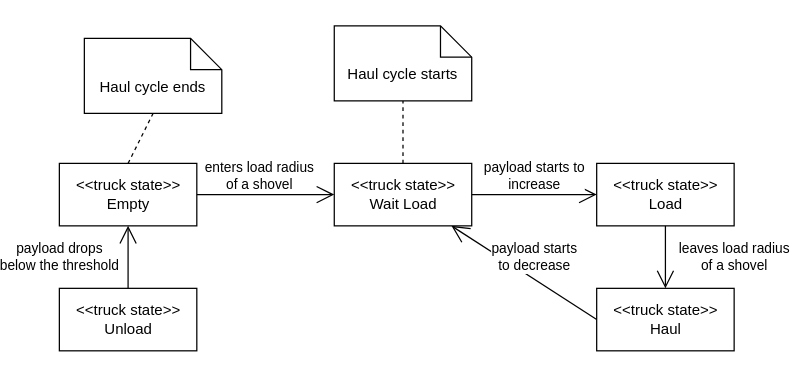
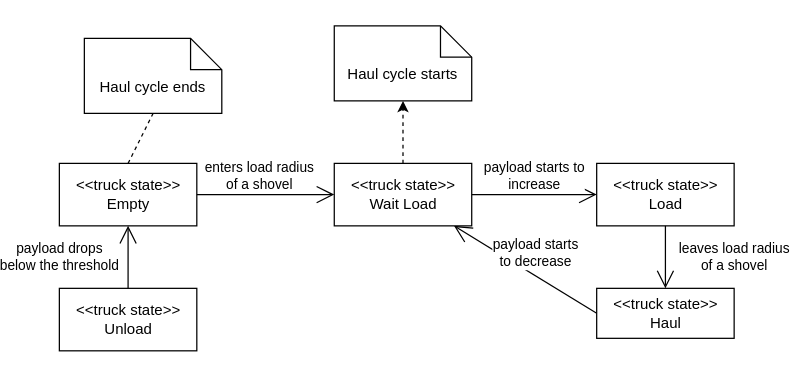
edge "Haul cycle starts" -- "<<truck state>> Wait Load": arrowhead none -> classic
node "<<truck state>> Haul": size 138x63 -> 138x50
